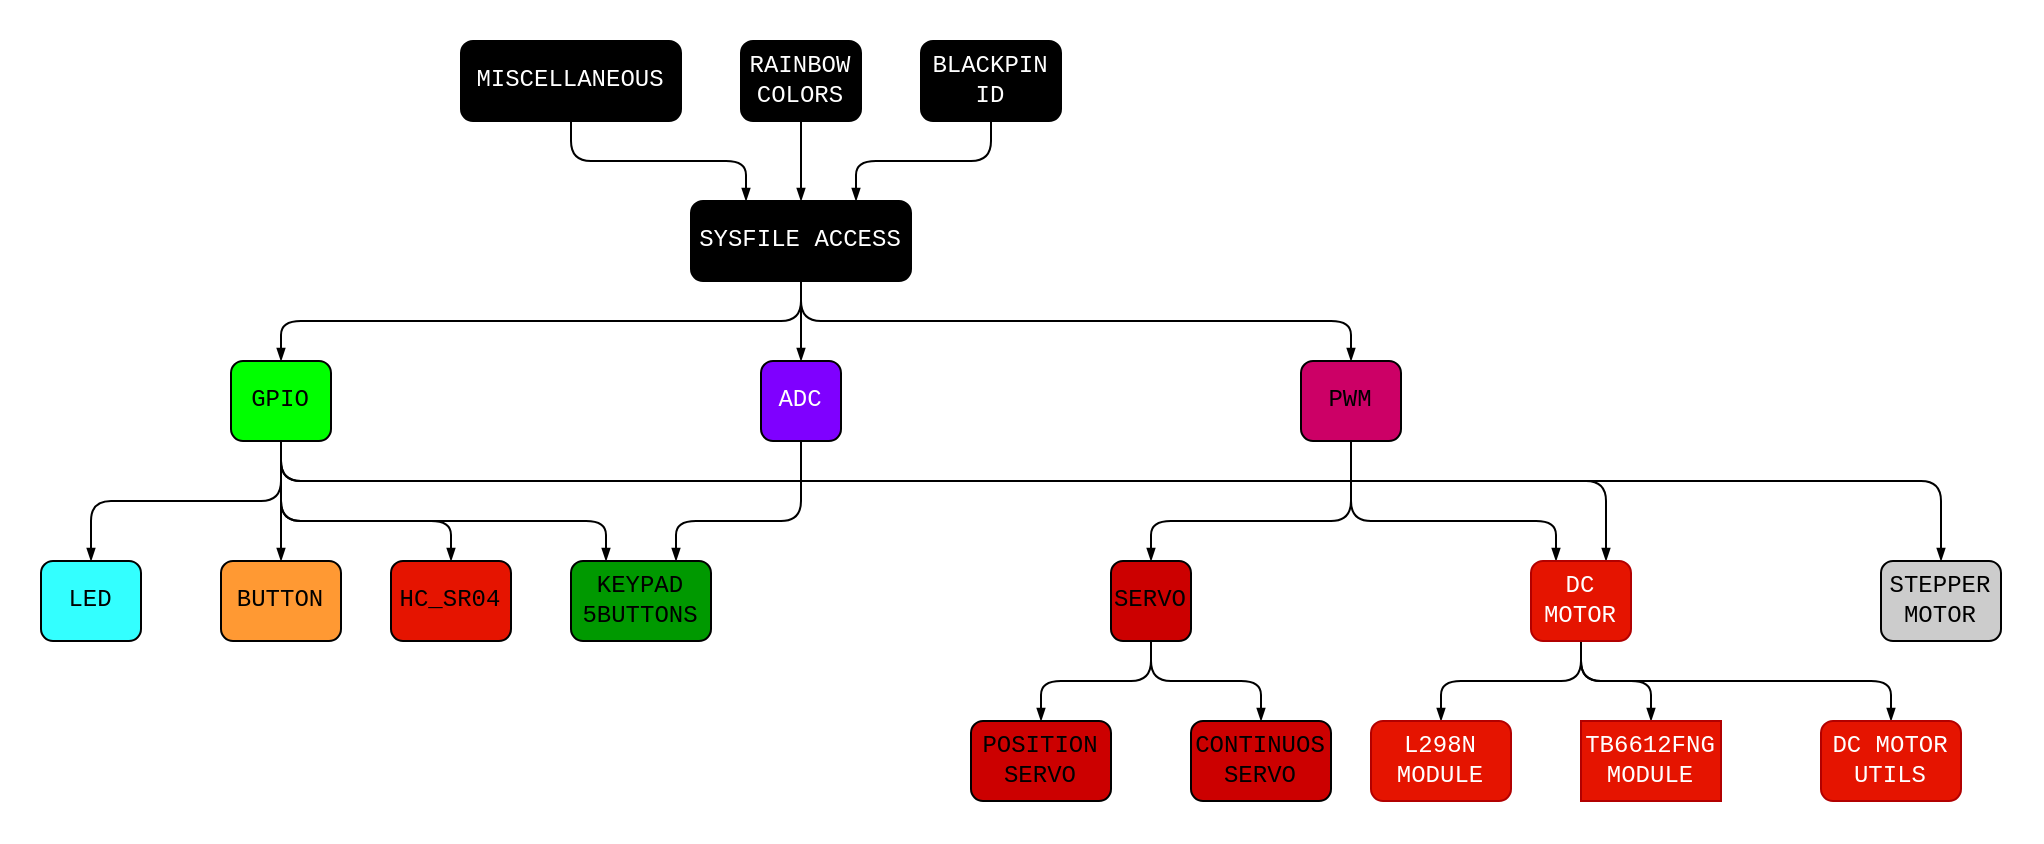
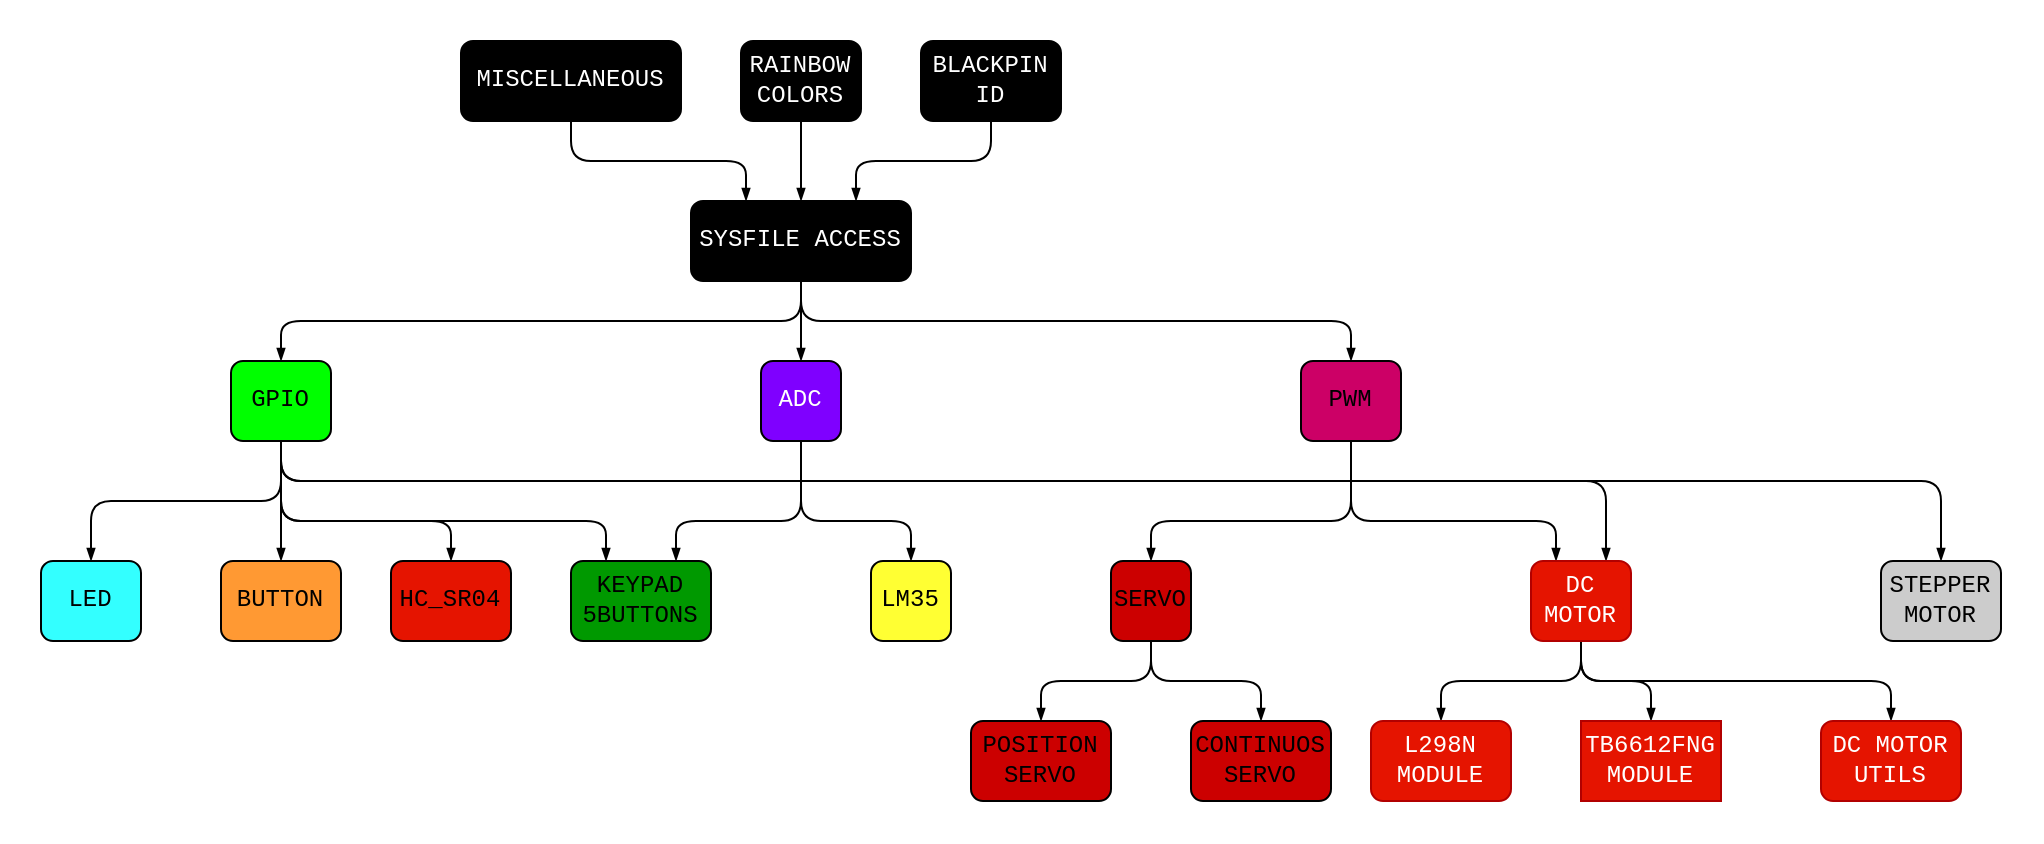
edge "ADC" -> "LM35": added
node "LM35": added
